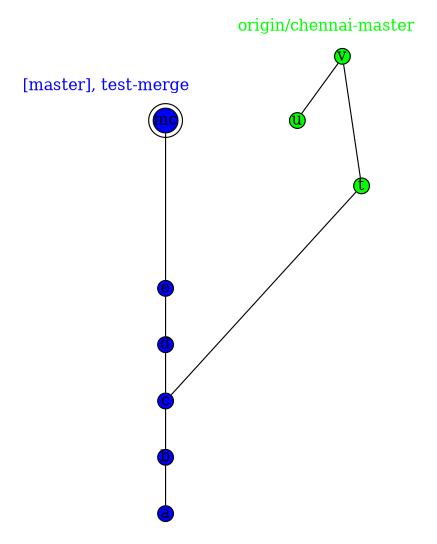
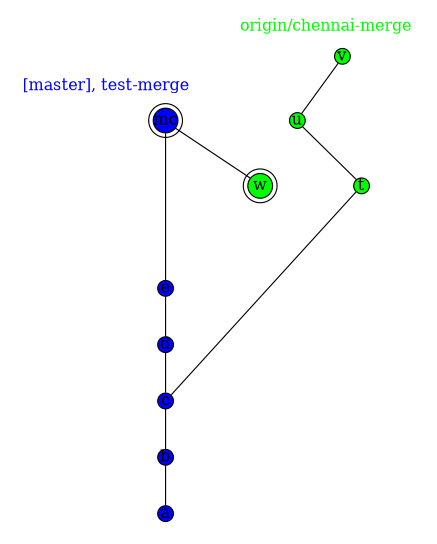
cluster "origin/chennai-master": label "origin/chennai-master" -> "origin/chennai-merge"
edge "v" -- "t": now "u" -- "t"
node "w": added
